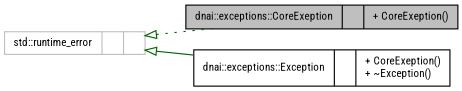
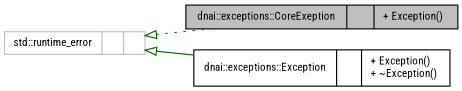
node "dnai::exceptions::CoreExeption": text "+ CoreExeption()" -> "+ Exception()"
node "dnai::exceptions::Exception": text "+ CoreExeption()" -> "+ Exception()"
